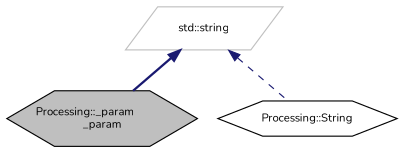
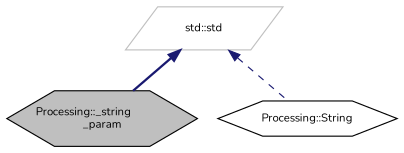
node "std::string": label "std::string" -> "std::std"
node "Processing::_param _param": label "Processing::_param _param" -> "Processing::_string _param"
